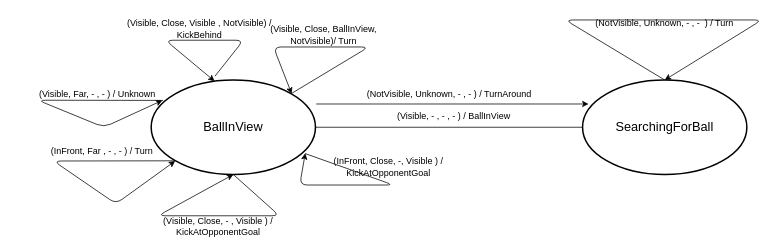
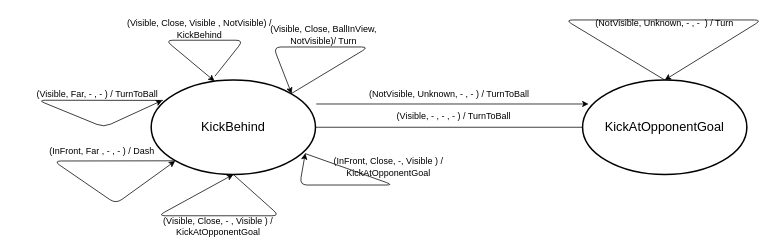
node "(Visible, Far, - , - ) / Unknown": label "(Visible, Far, - , - ) / Unknown" -> "(Visible, Far, - , - ) / TurnToBall"
node "(NotVisible, Unknown, - , - ) / TurnAround": label "(NotVisible, Unknown, - , - ) / TurnAround" -> "(NotVisible, Unknown, - , - ) / TurnToBall"
node "(Visible, - , - , - ) / BallInView": label "(Visible, - , - , - ) / BallInView" -> "(Visible, - , - , - ) / TurnToBall"
node "BallInView": label "BallInView" -> "KickBehind"
node "SearchingForBall": label "SearchingForBall" -> "KickAtOpponentGoal"
node "(InFront, Far , - , - ) / Turn": label "(InFront, Far , - , - ) / Turn" -> "(InFront, Far , - , - ) / Dash"
